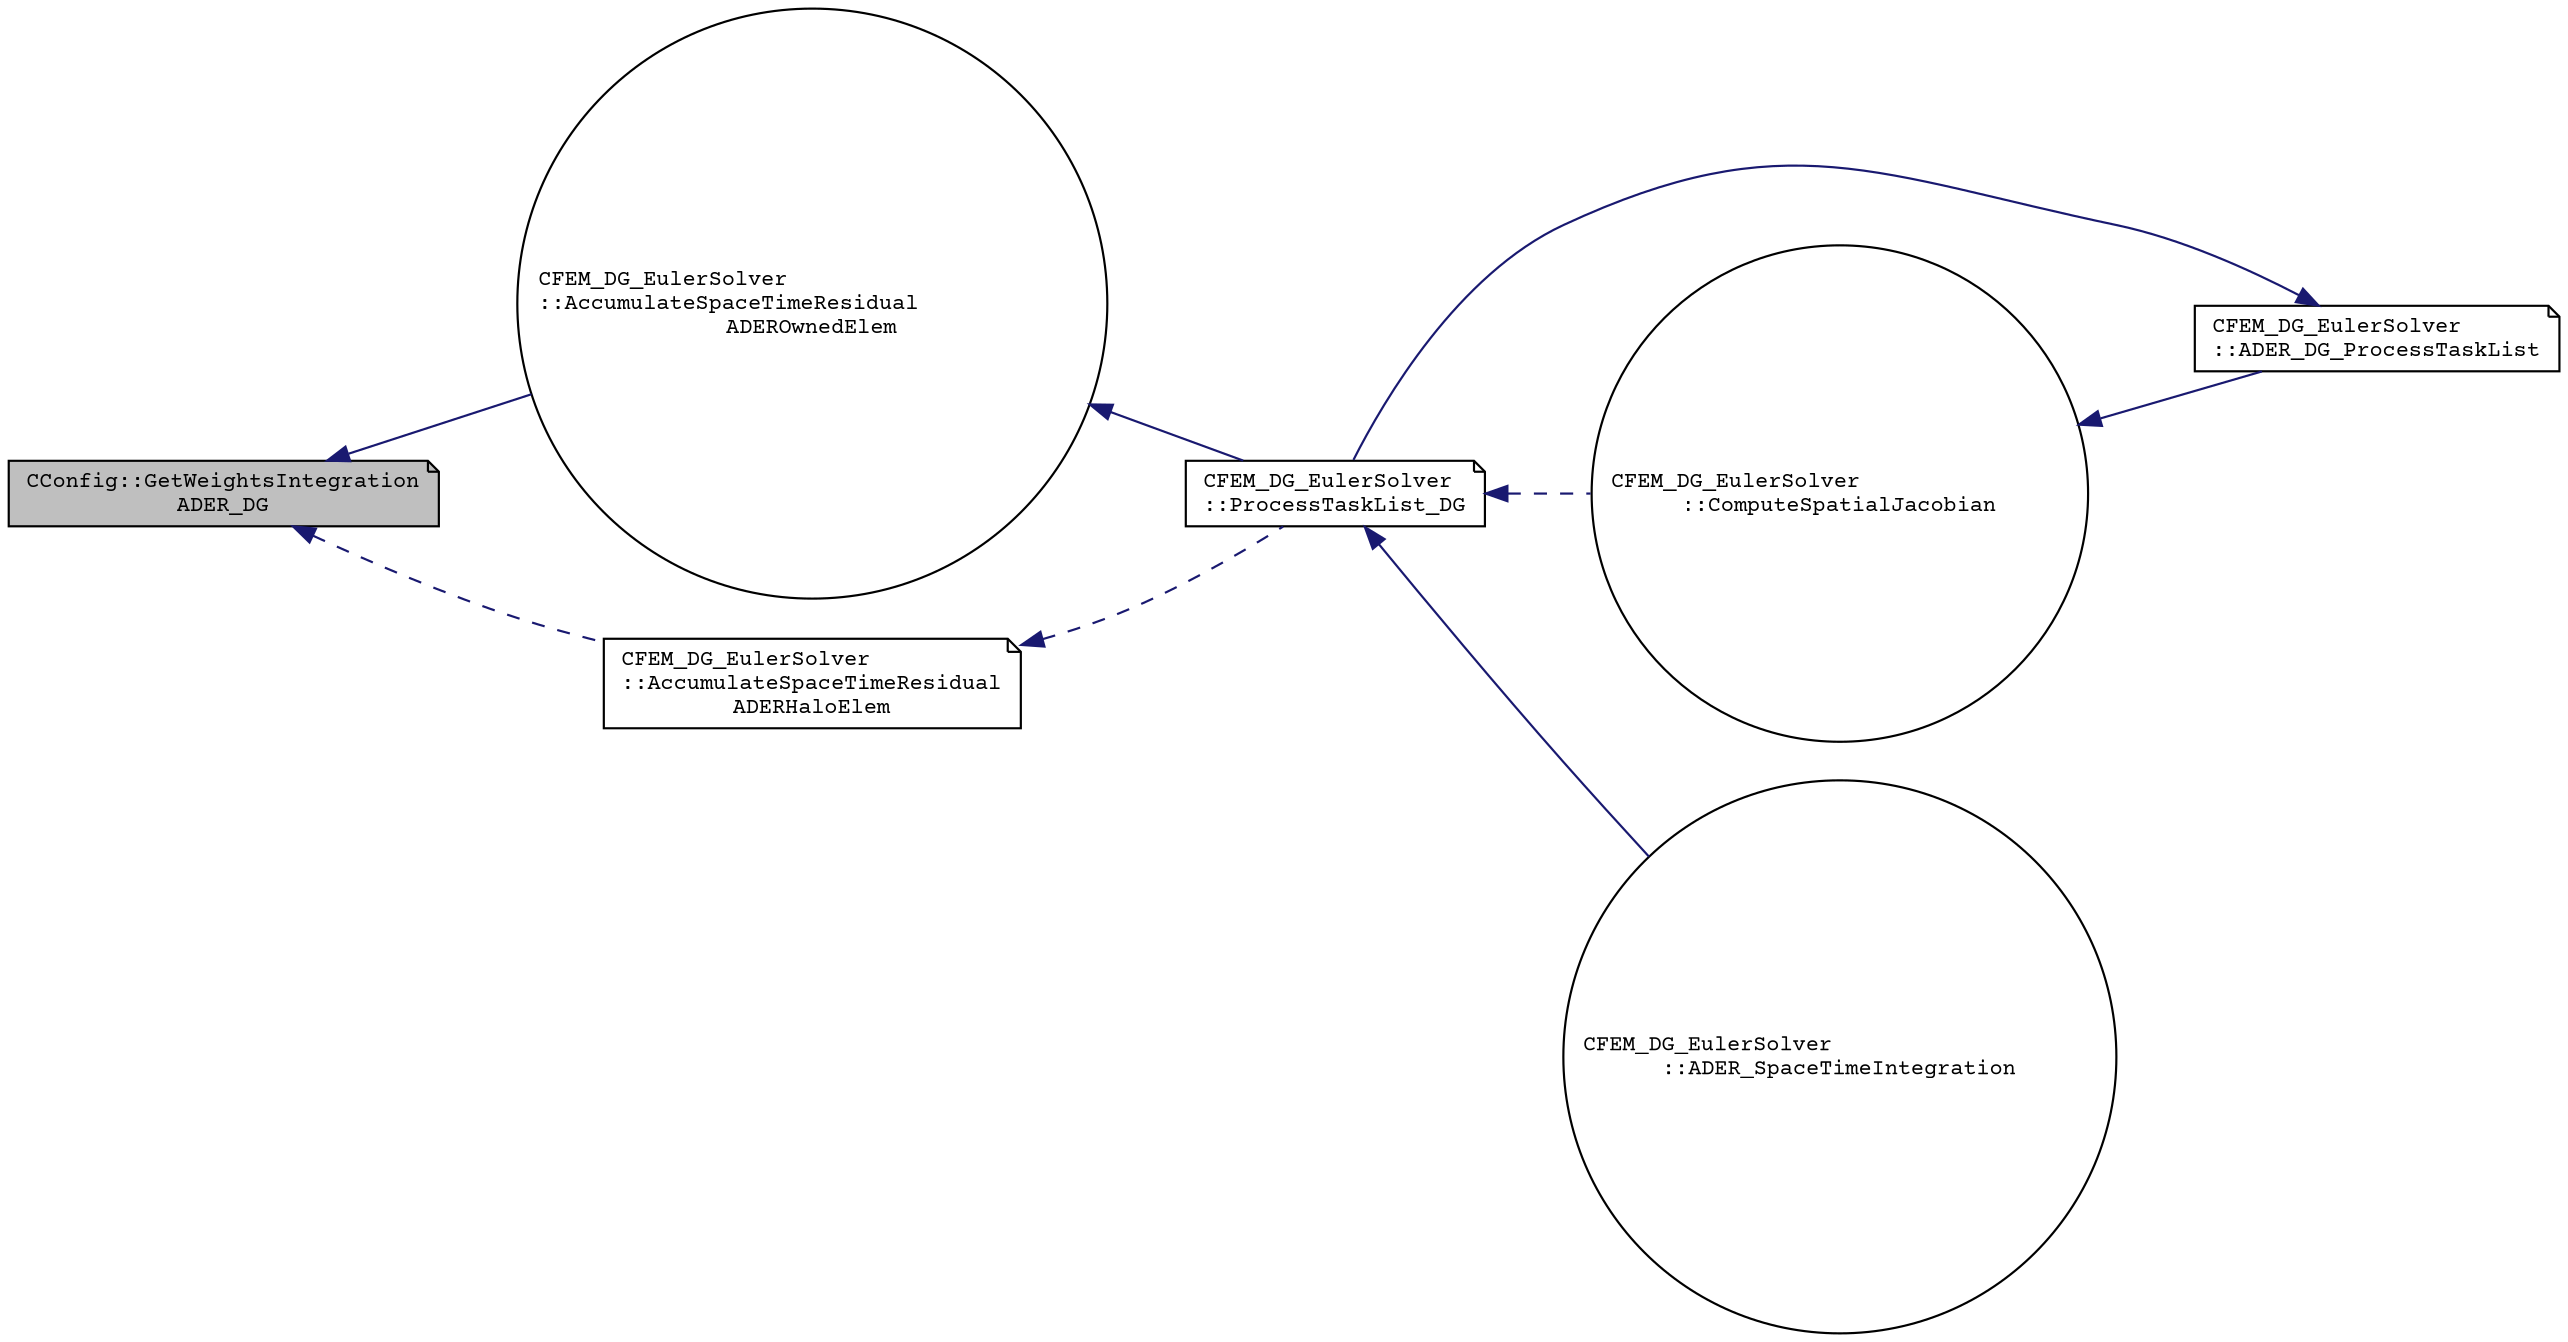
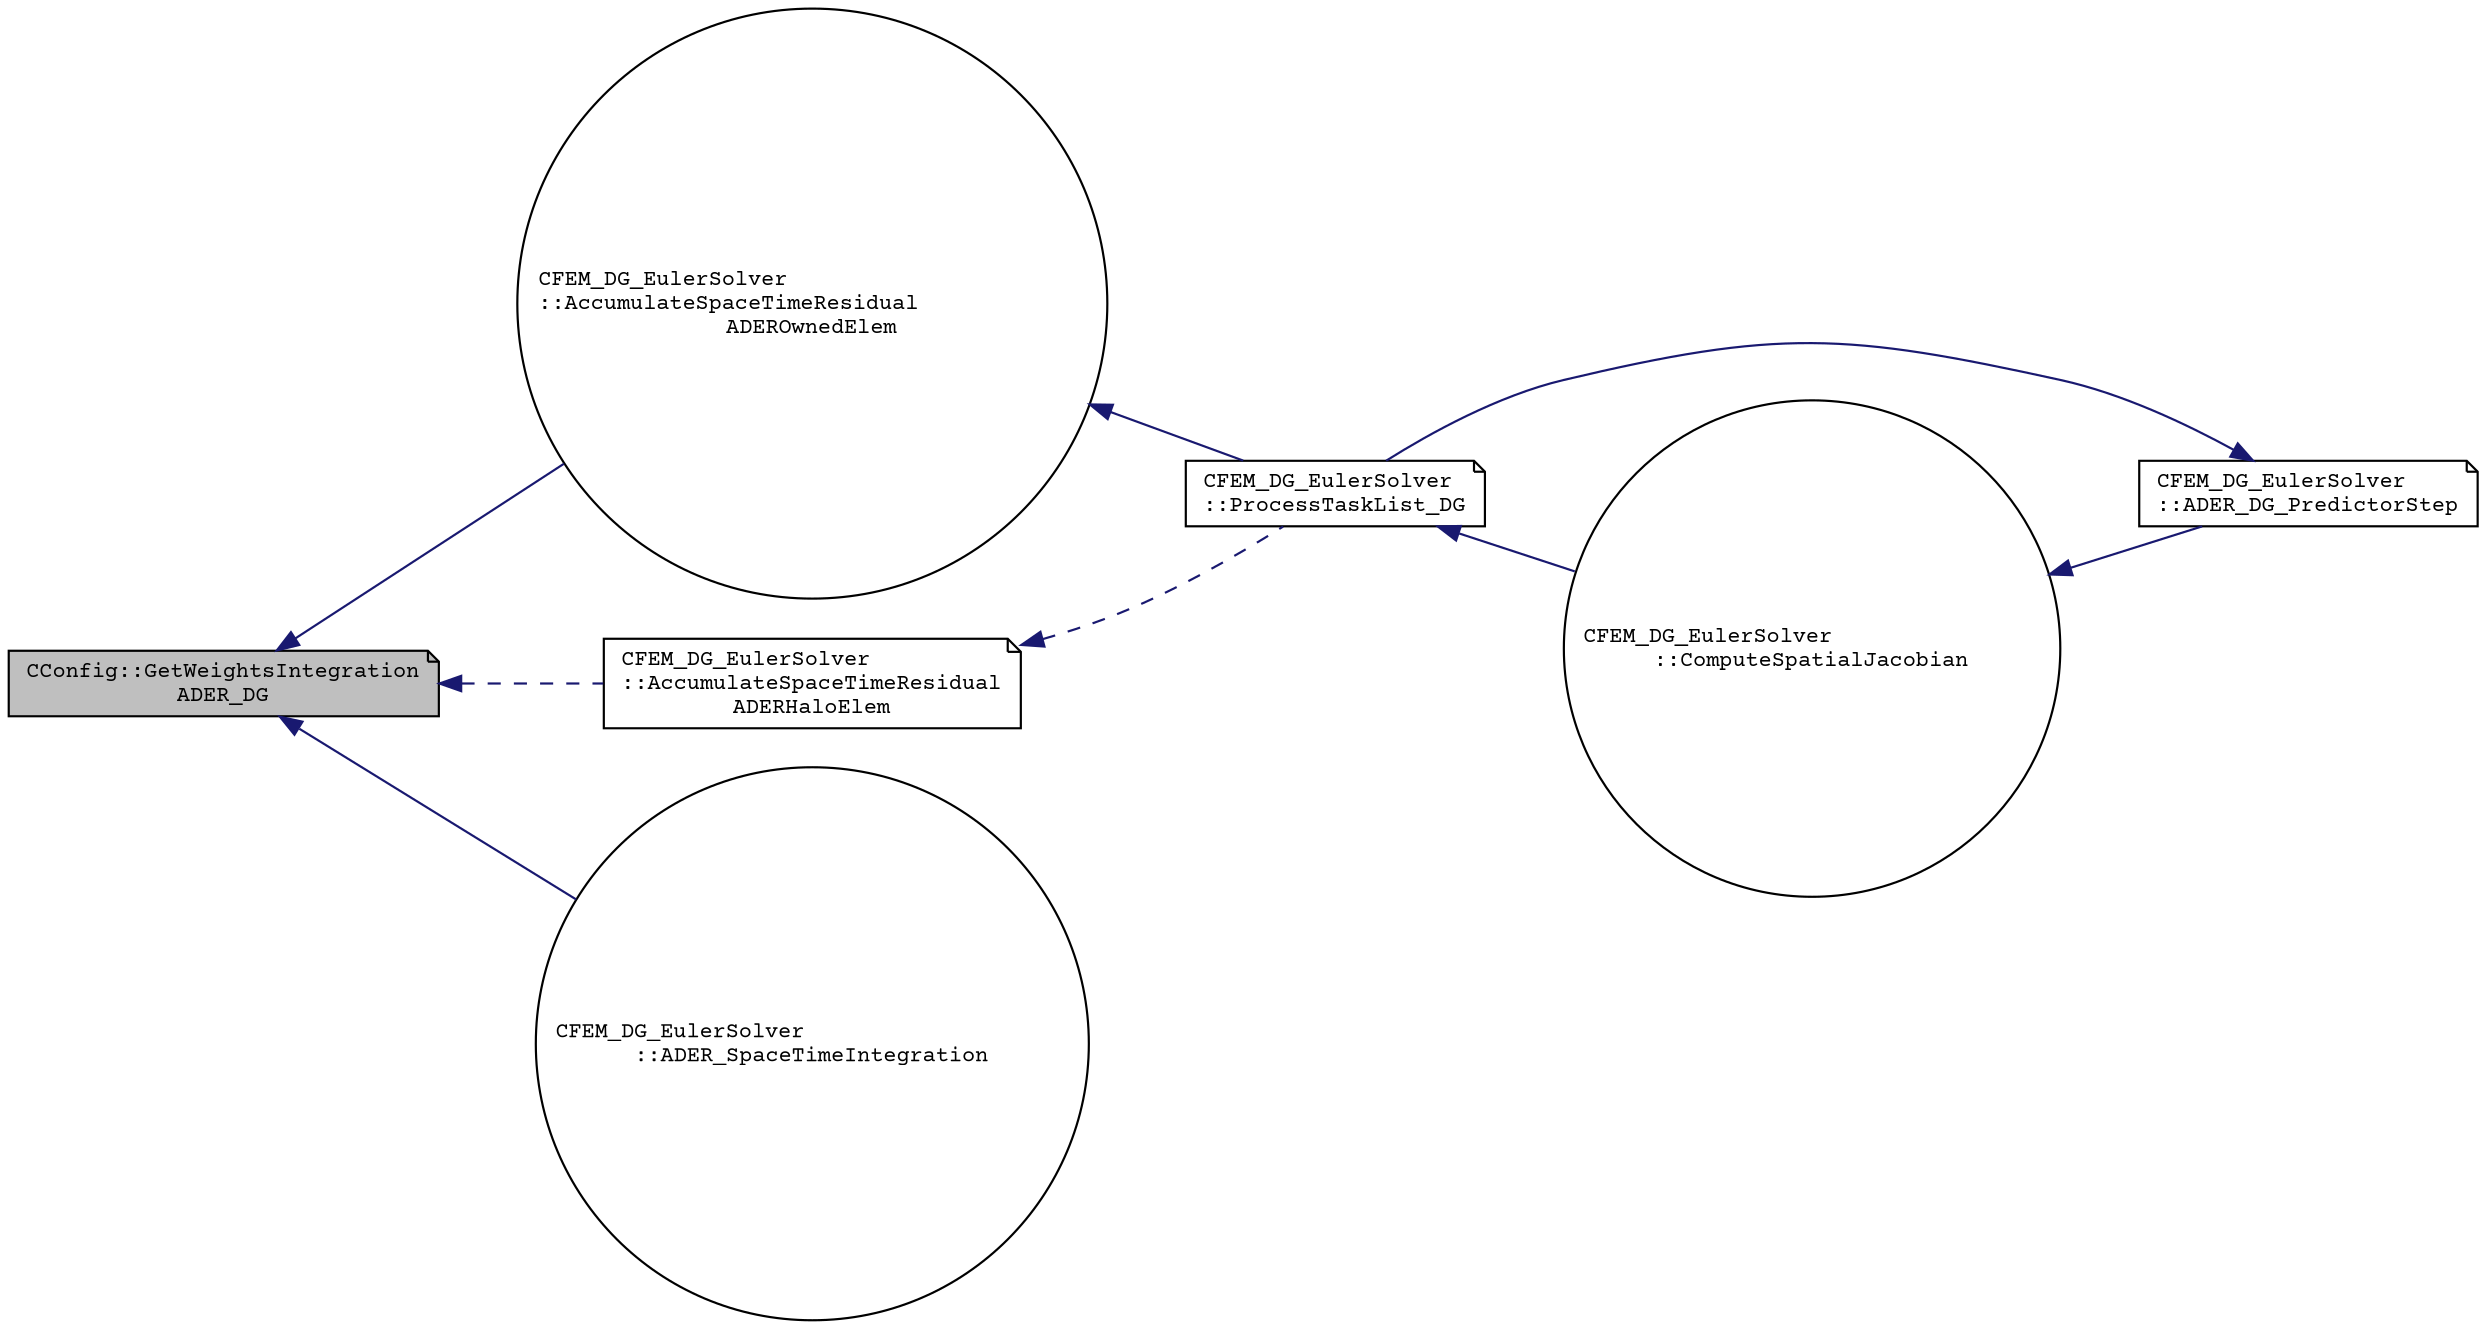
node "CFEM_DG_EulerSolver ::ADER_DG_ProcessTaskList": label "CFEM_DG_EulerSolver ::ADER_DG_ProcessTaskList" -> "CFEM_DG_EulerSolver ::ADER_DG_PredictorStep"
edge "CFEM_DG_EulerSolver ::ComputeSpatialJacobian" -> "CFEM_DG_EulerSolver ::ProcessTaskList_DG": style dashed -> solid
edge "CFEM_DG_EulerSolver ::ADER_SpaceTimeIntegration" -> "CFEM_DG_EulerSolver ::ProcessTaskList_DG": now "CFEM_DG_EulerSolver ::ADER_SpaceTimeIntegration" -> "CConfig::GetWeightsIntegration ADER_DG"
